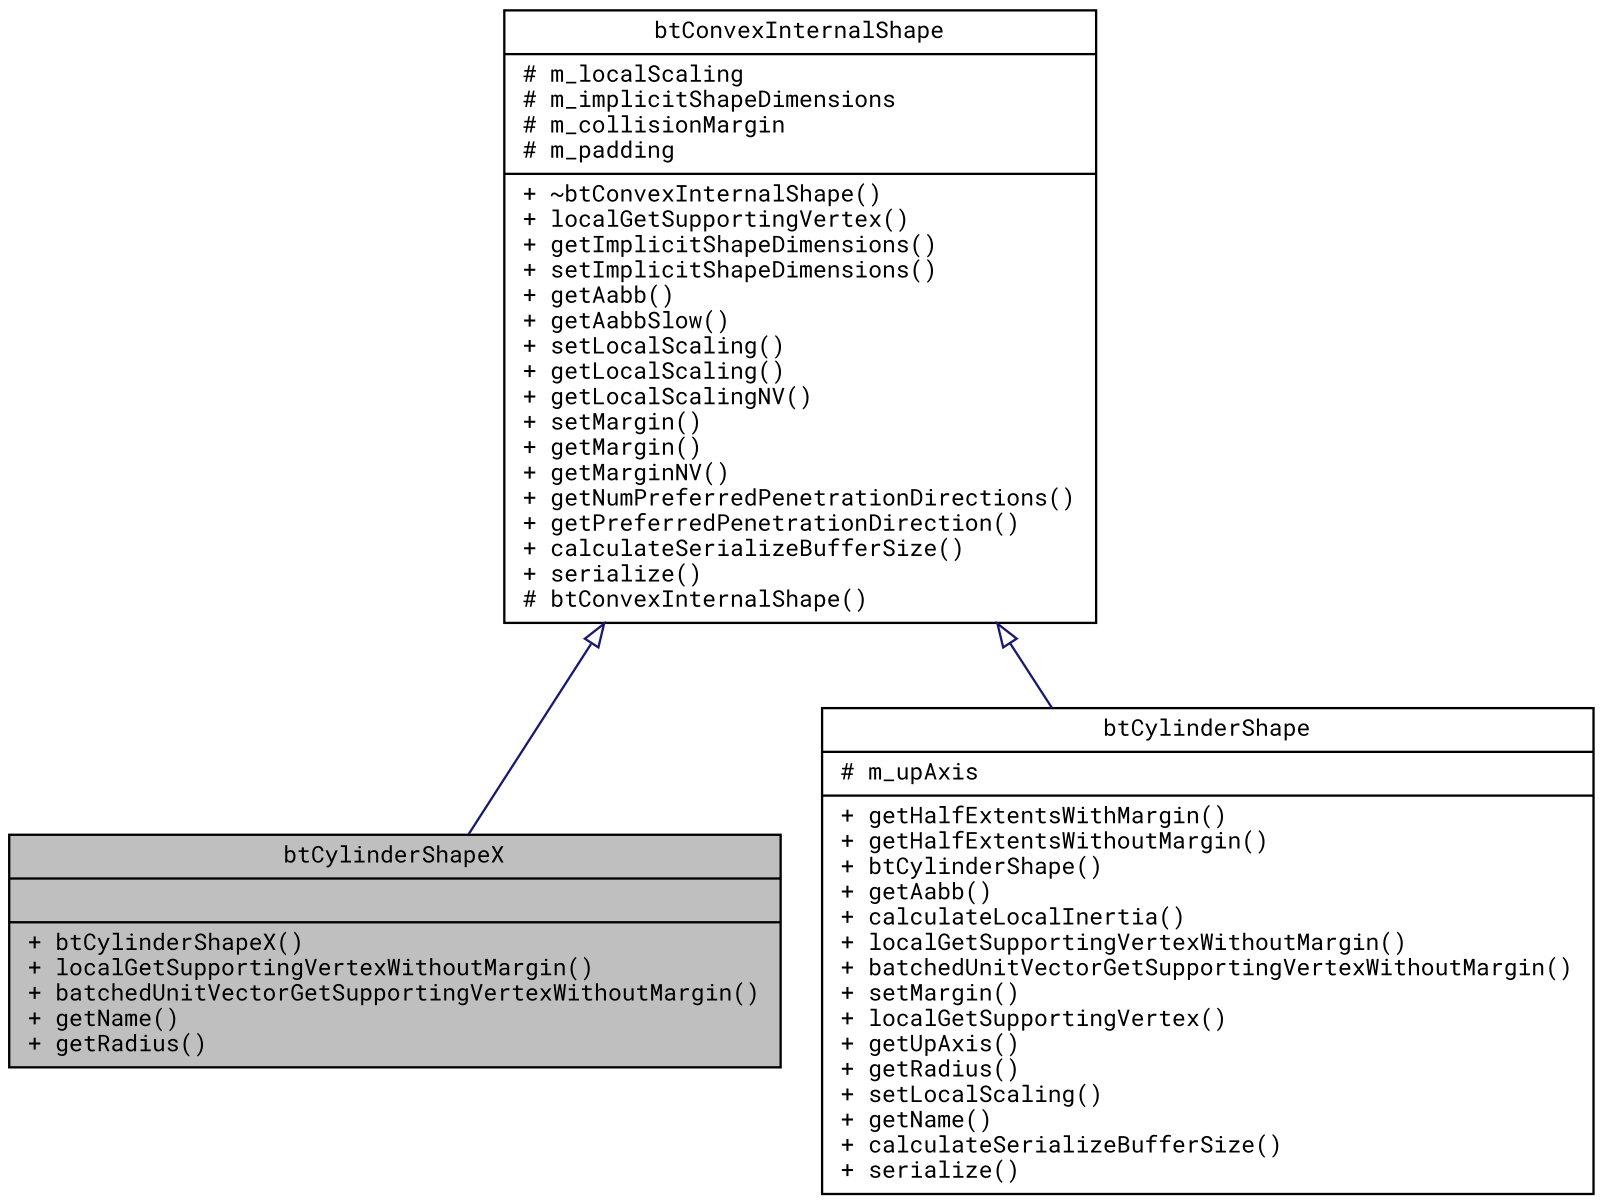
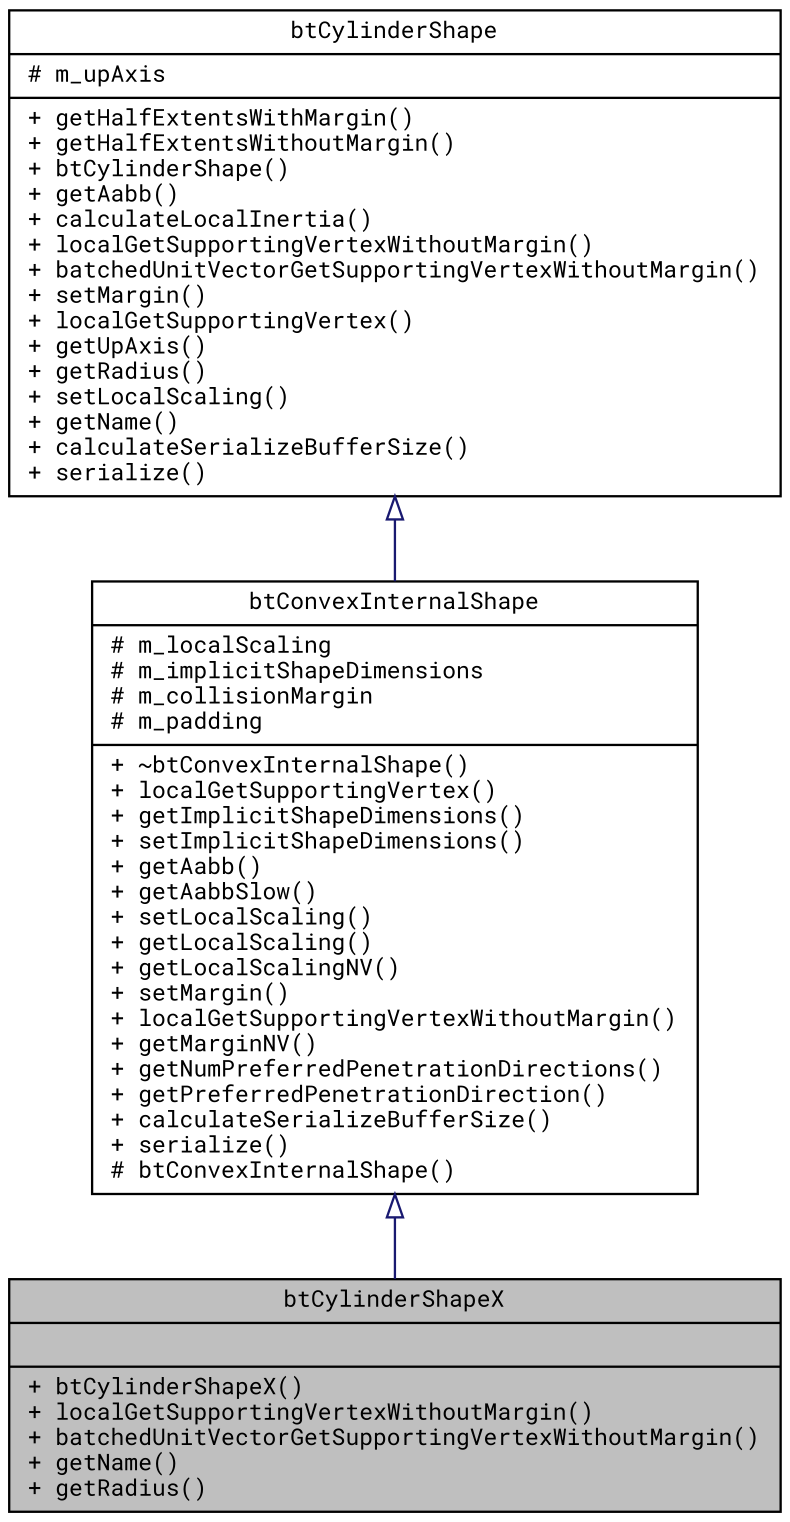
node "btConvexInternalShape": text "+ getMargin()" -> "+ localGetSupportingVertexWithoutMargin()"
edge "btCylinderShape" -> "btConvexInternalShape": reversed
